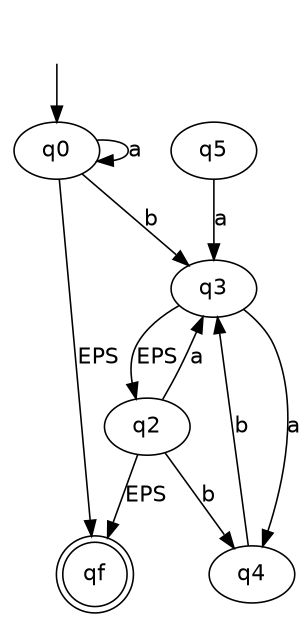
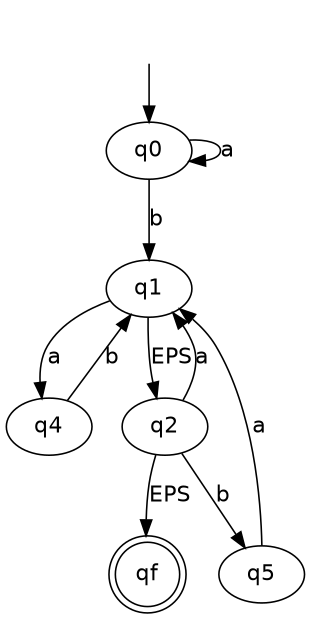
node "q3": label "q3" -> "q1"
edge "q0" -> "qf": removed, label "EPS"
edge "q2" -> "q4": now "q2" -> "q5"
